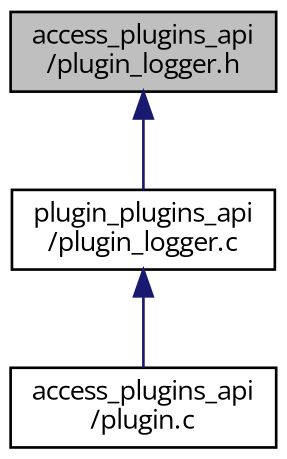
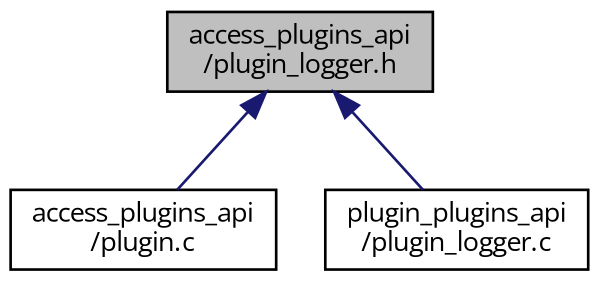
edge "access_plugins_api /plugin.c" -> "plugin_plugins_api /plugin_logger.c": now "access_plugins_api /plugin.c" -> "access_plugins_api /plugin_logger.h"
